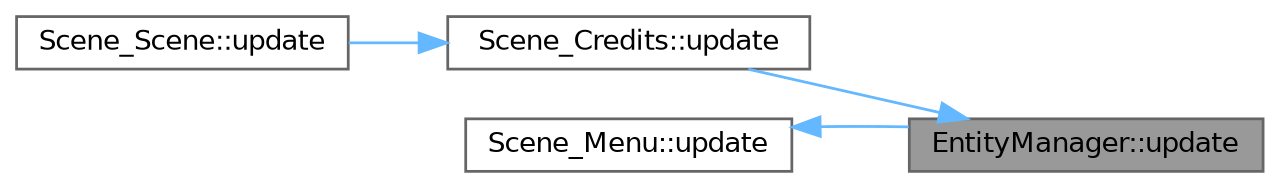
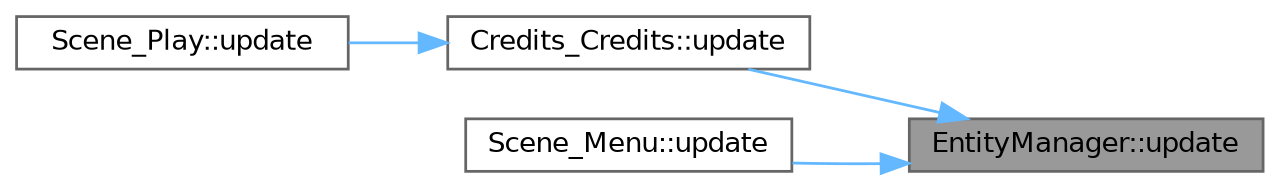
node "Scene_Scene::update": label "Scene_Scene::update" -> "Scene_Play::update"
node "Scene_Credits::update": label "Scene_Credits::update" -> "Credits_Credits::update"
edge "EntityManager::update" -> "Scene_Menu::update": reversed
